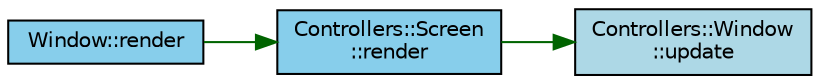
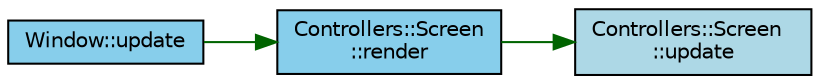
node "Window::render": label "Window::render" -> "Window::update"
node "Controllers::Window ::update": label "Controllers::Window ::update" -> "Controllers::Screen ::update"
